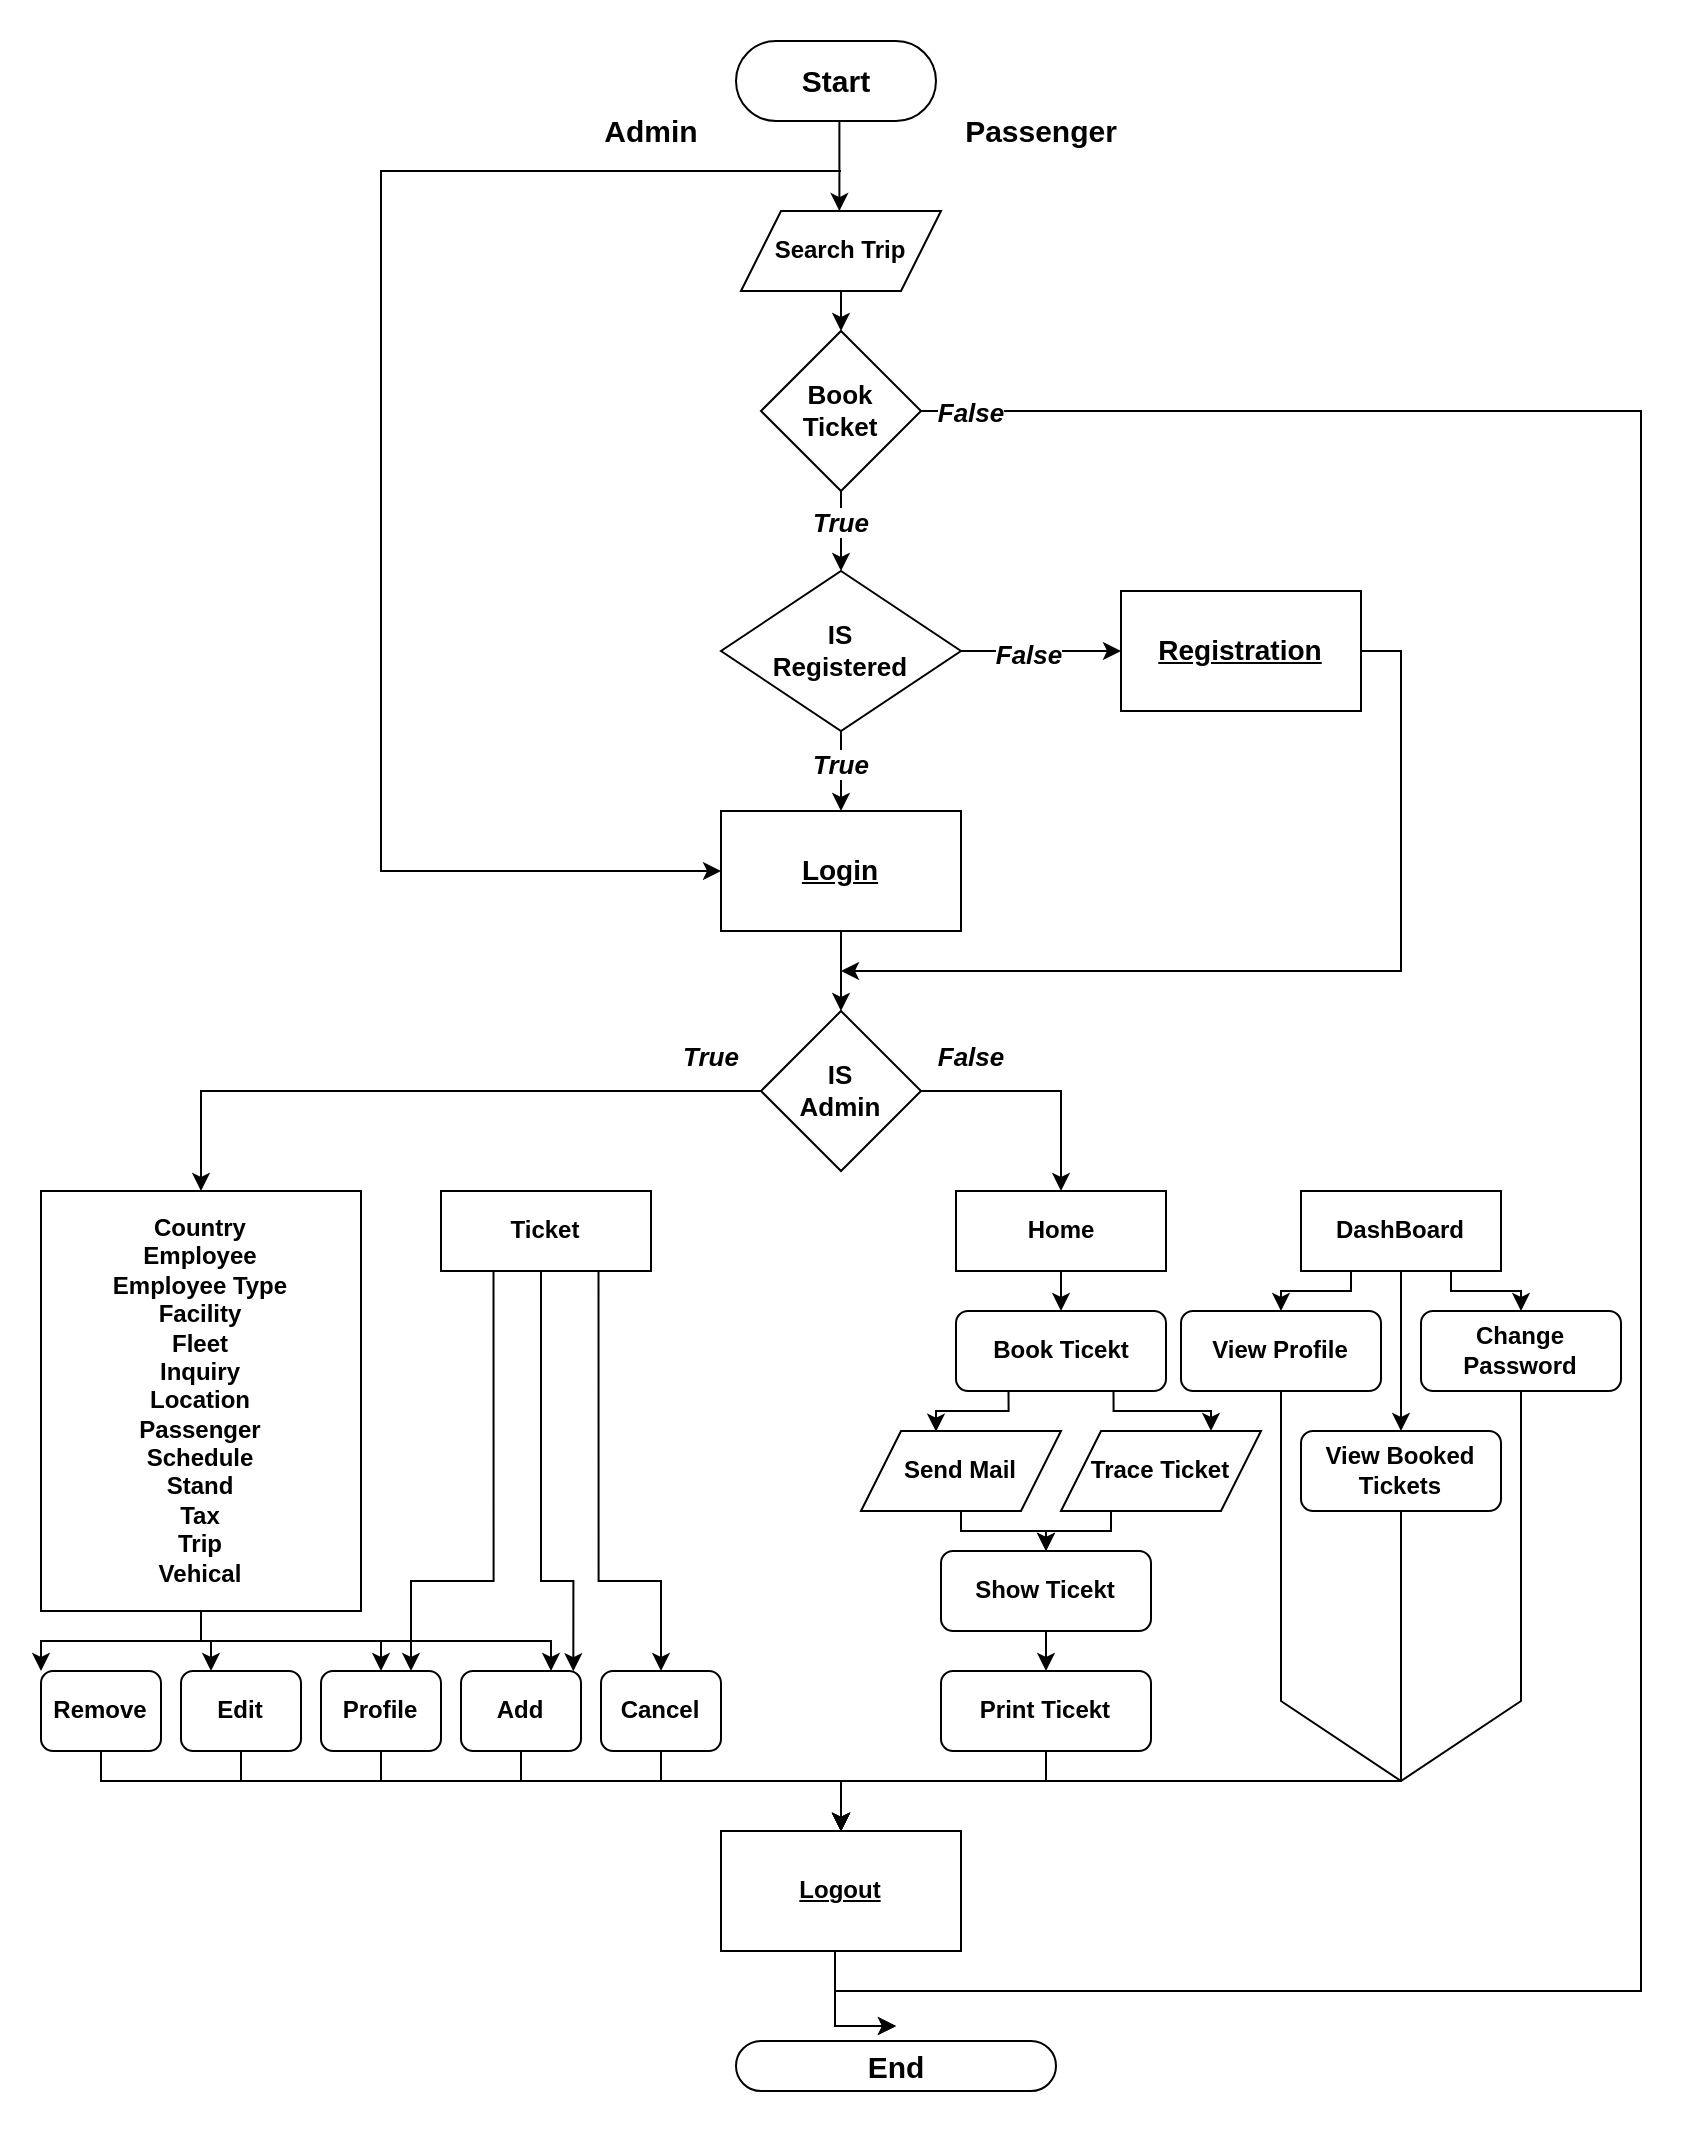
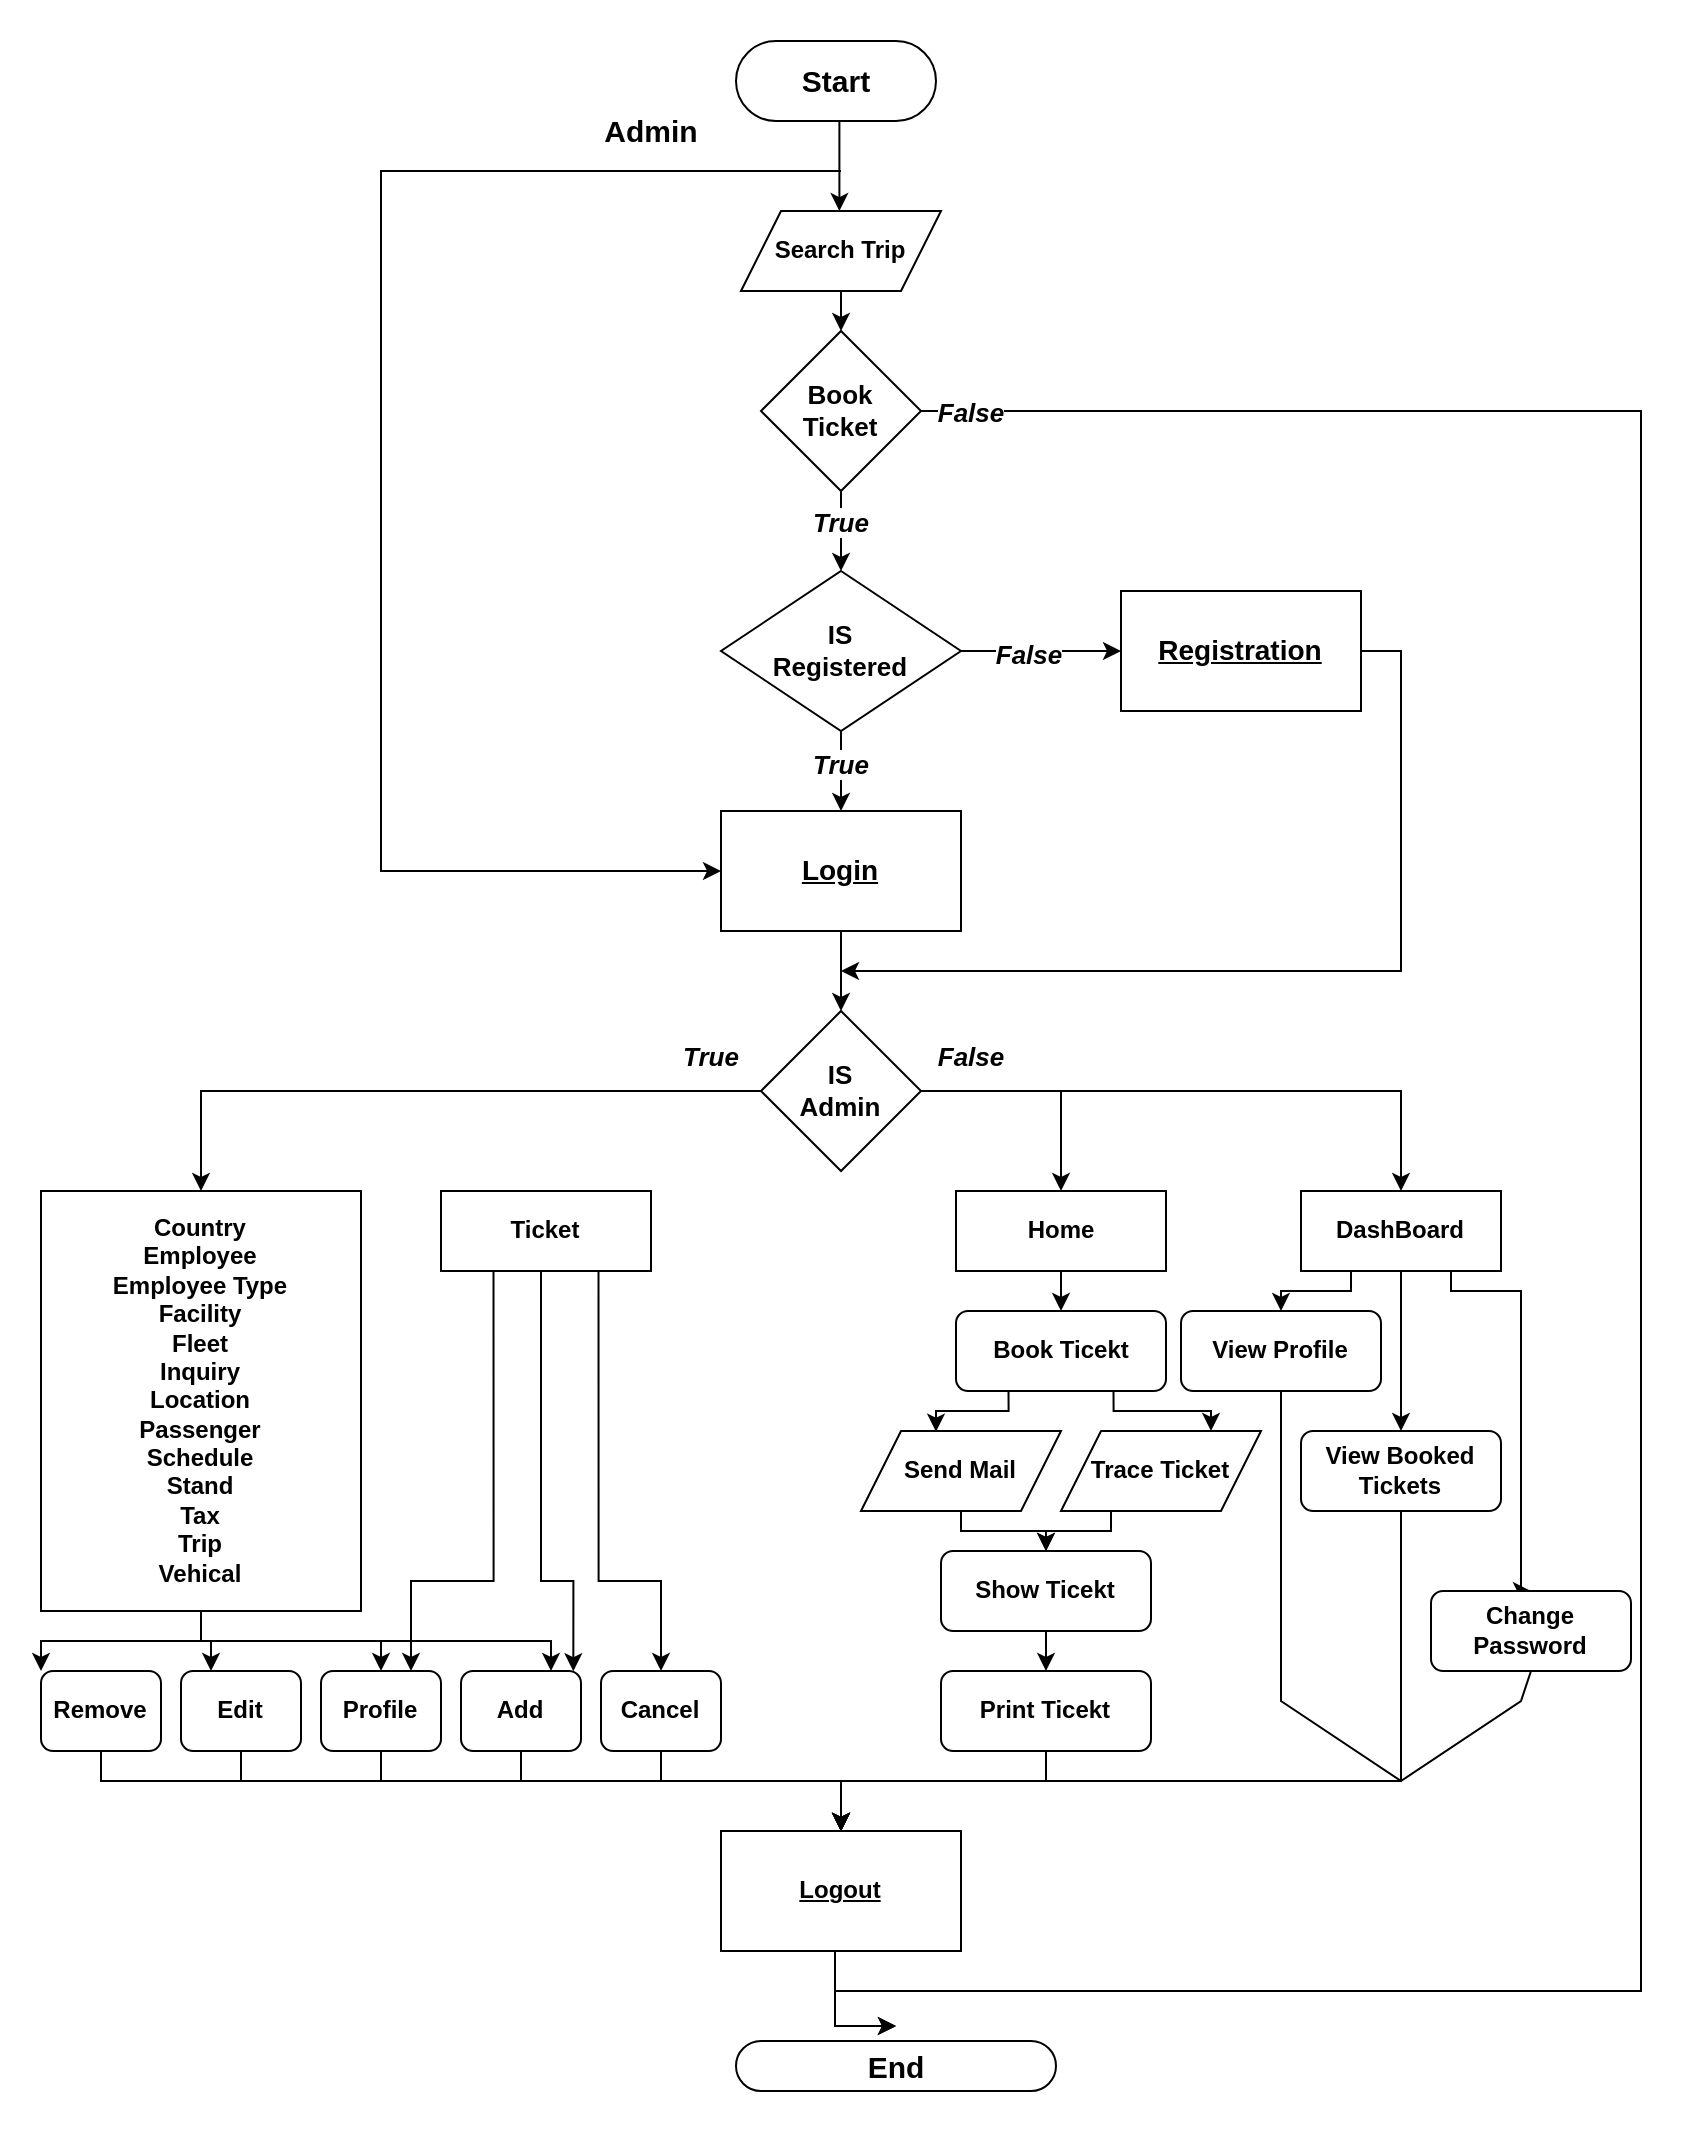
node "Passenger": removed
edge "ISAdmin" -> "DashBoard": added
node "Change Password": moved (1521, 1351) -> (1531, 1631)
